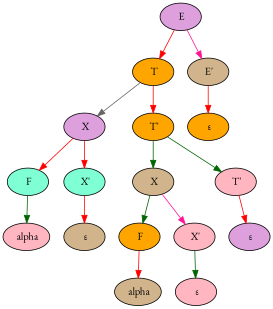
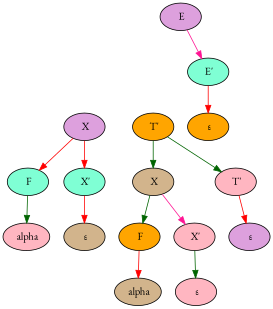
node "T": removed
node "E'": fillcolor tan -> aquamarine
